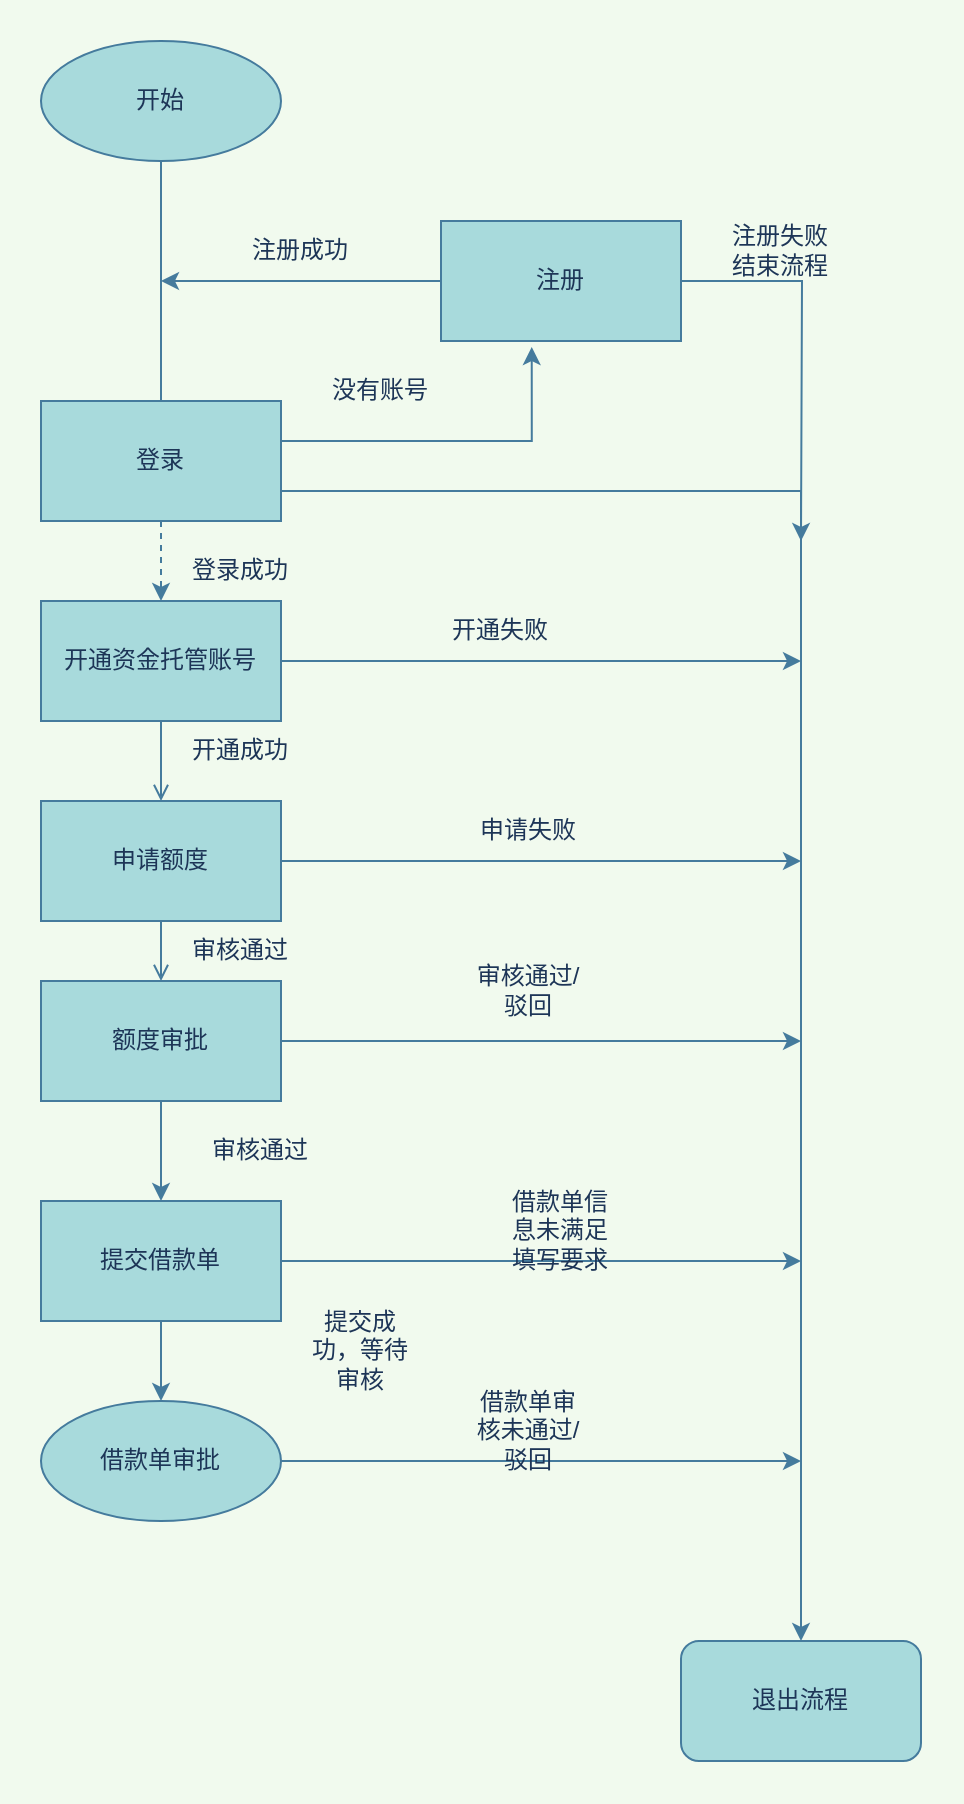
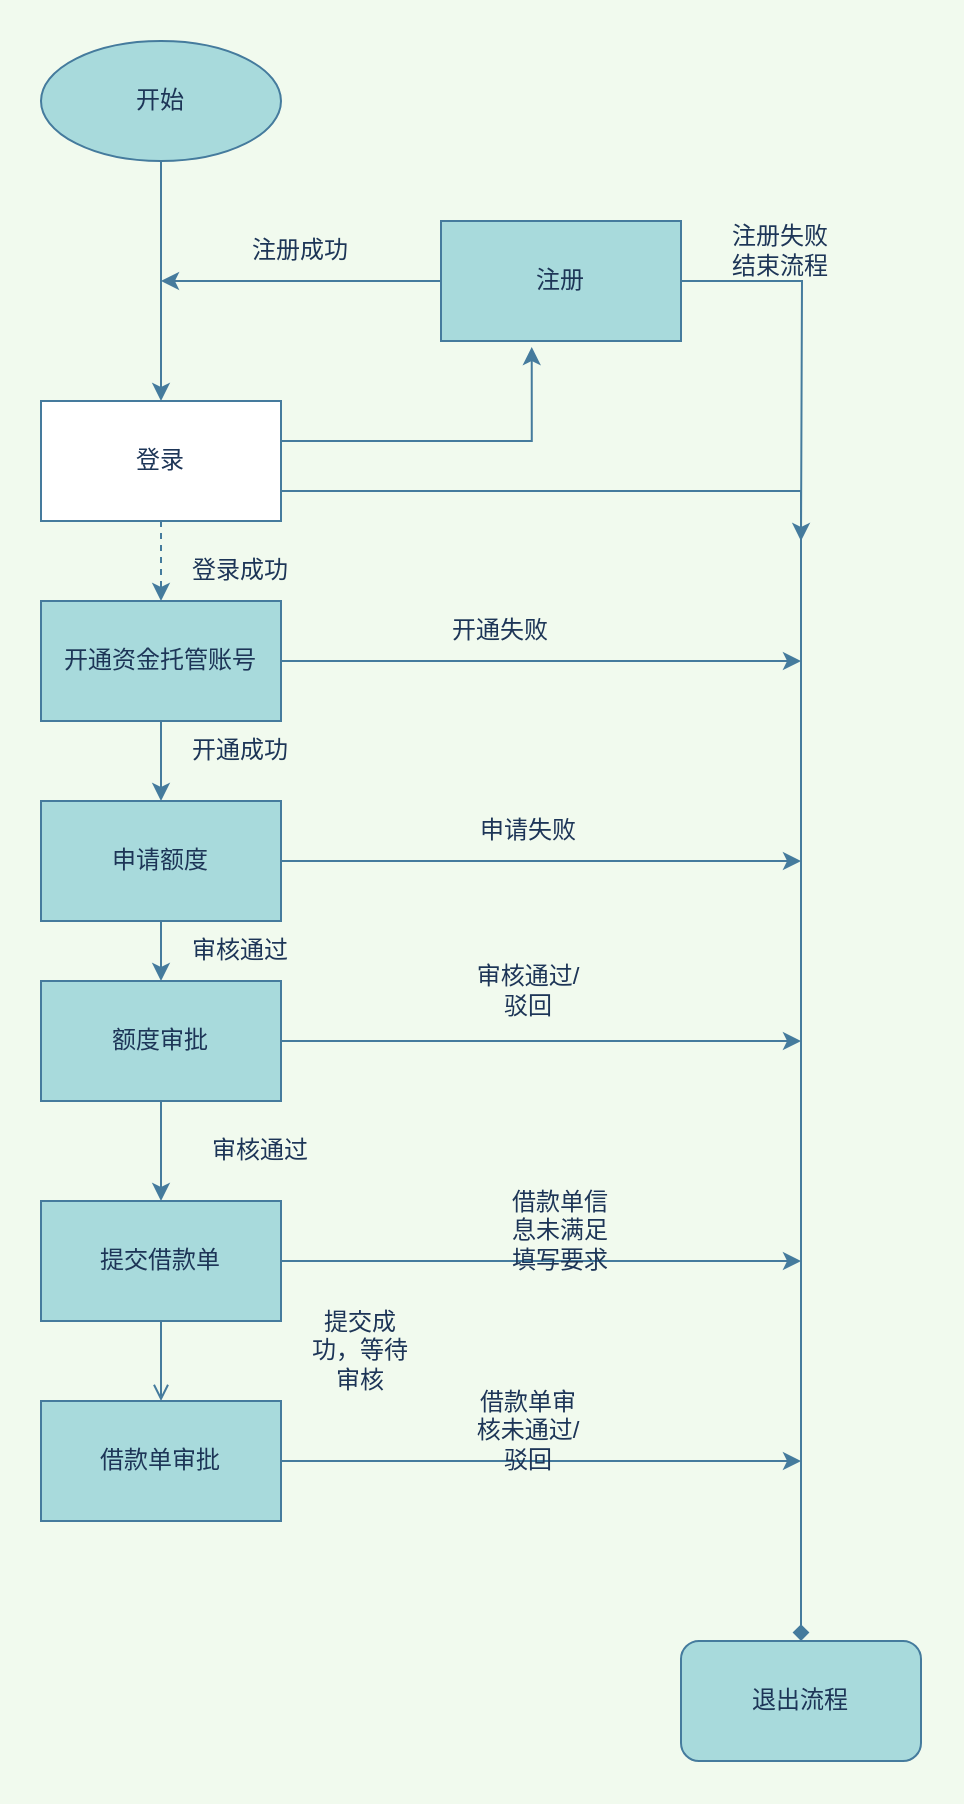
node "没有账号": removed
edge "开始" -- "登录": arrowhead none -> classic
node "登录": fillcolor #a8dadc -> #ffffff
edge "开通资金托管账号" -> "申请额度": arrowhead open -> classic
edge "申请额度" -> "额度审批": arrowhead open -> classic
edge "提交借款单" -> "借款单审批": arrowhead classic -> open
node "借款单审批": shape ellipse -> rectangle
edge "登录" -> "退出流程": arrowhead classic -> diamond
